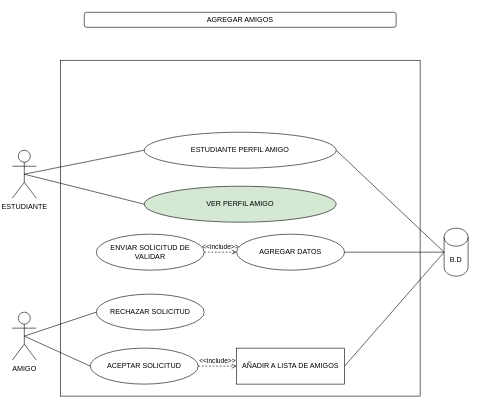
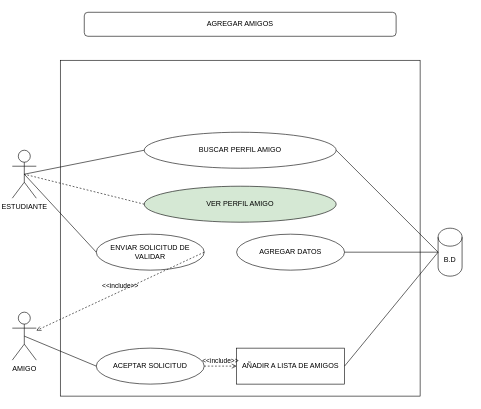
node "AGREGAR AMIGOS": size 312x15 -> 312x24
node "ESTUDIANTE PERFIL AMIGO": label "ESTUDIANTE PERFIL AMIGO" -> "BUSCAR PERFIL AMIGO"
edge "ESTUDIANTE" -- "VER PERFIL AMIGO": style solid -> dashed
edge "ESTUDIANTE" -- "ENVIAR SOLICITUD DE VALIDAR": added
edge "ENVIAR SOLICITUD DE VALIDAR" -> "AGREGAR DATOS": now "ENVIAR SOLICITUD DE VALIDAR" -> "AMIGO"
node "B.D": moved (456, 252) -> (450, 252)
node "RECHAZAR SOLICITUD": removed
edge "RECHAZAR SOLICITUD" -- "AMIGO": removed
node "ACEPTAR SOLICITUD": moved (144, 366) -> (150, 366)
